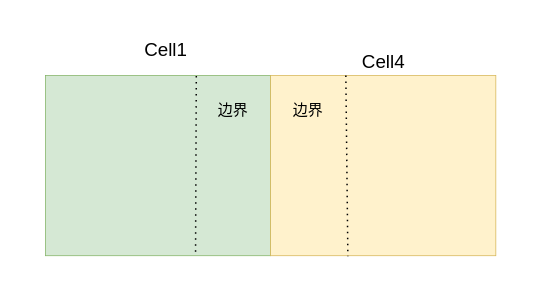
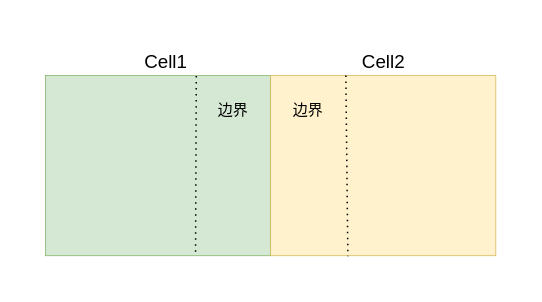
node "Cell1": moved (165, 49) -> (165, 60)
node "Cell4": label "Cell4" -> "Cell2"
